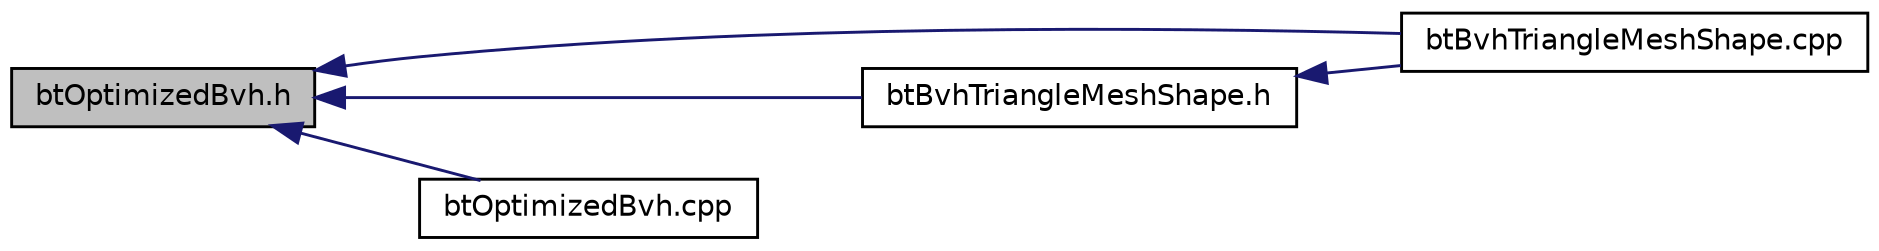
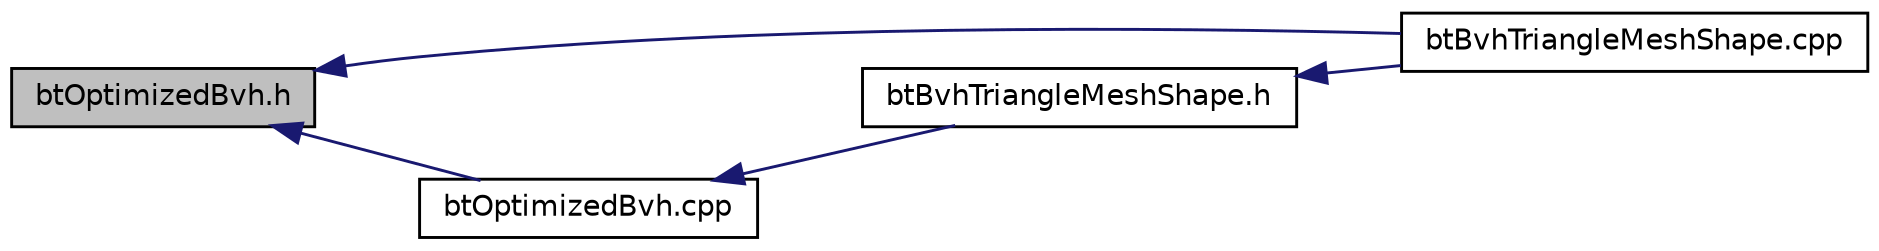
edge "btBvhTriangleMeshShape.h" -> "btOptimizedBvh.h": now "btBvhTriangleMeshShape.h" -> "btOptimizedBvh.cpp"
